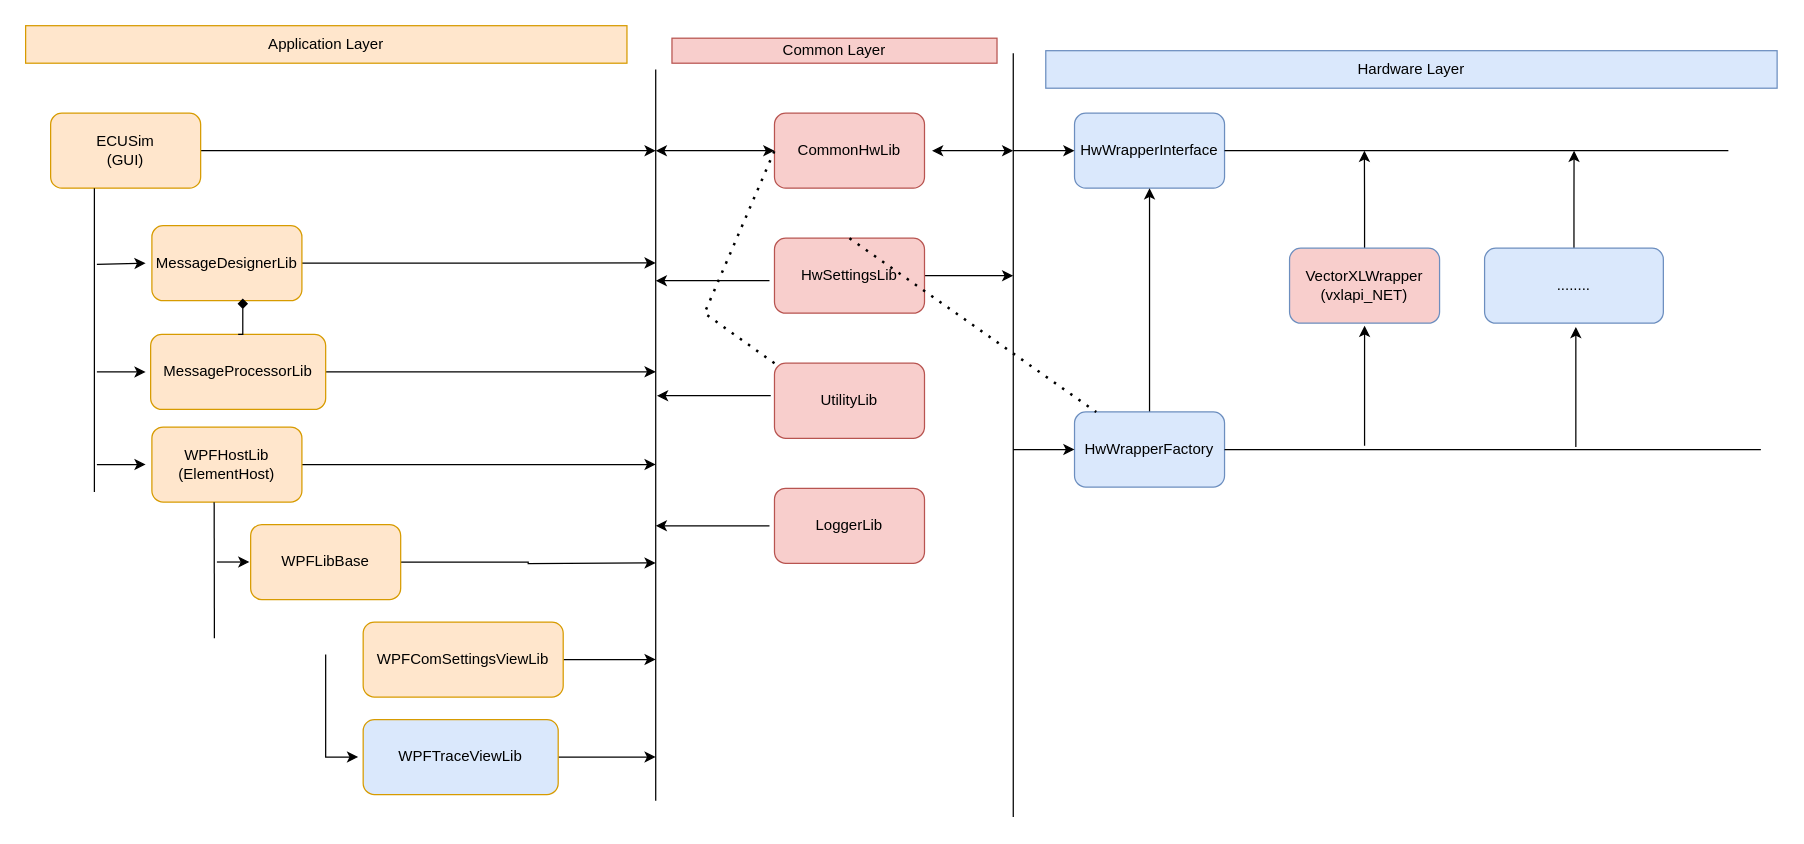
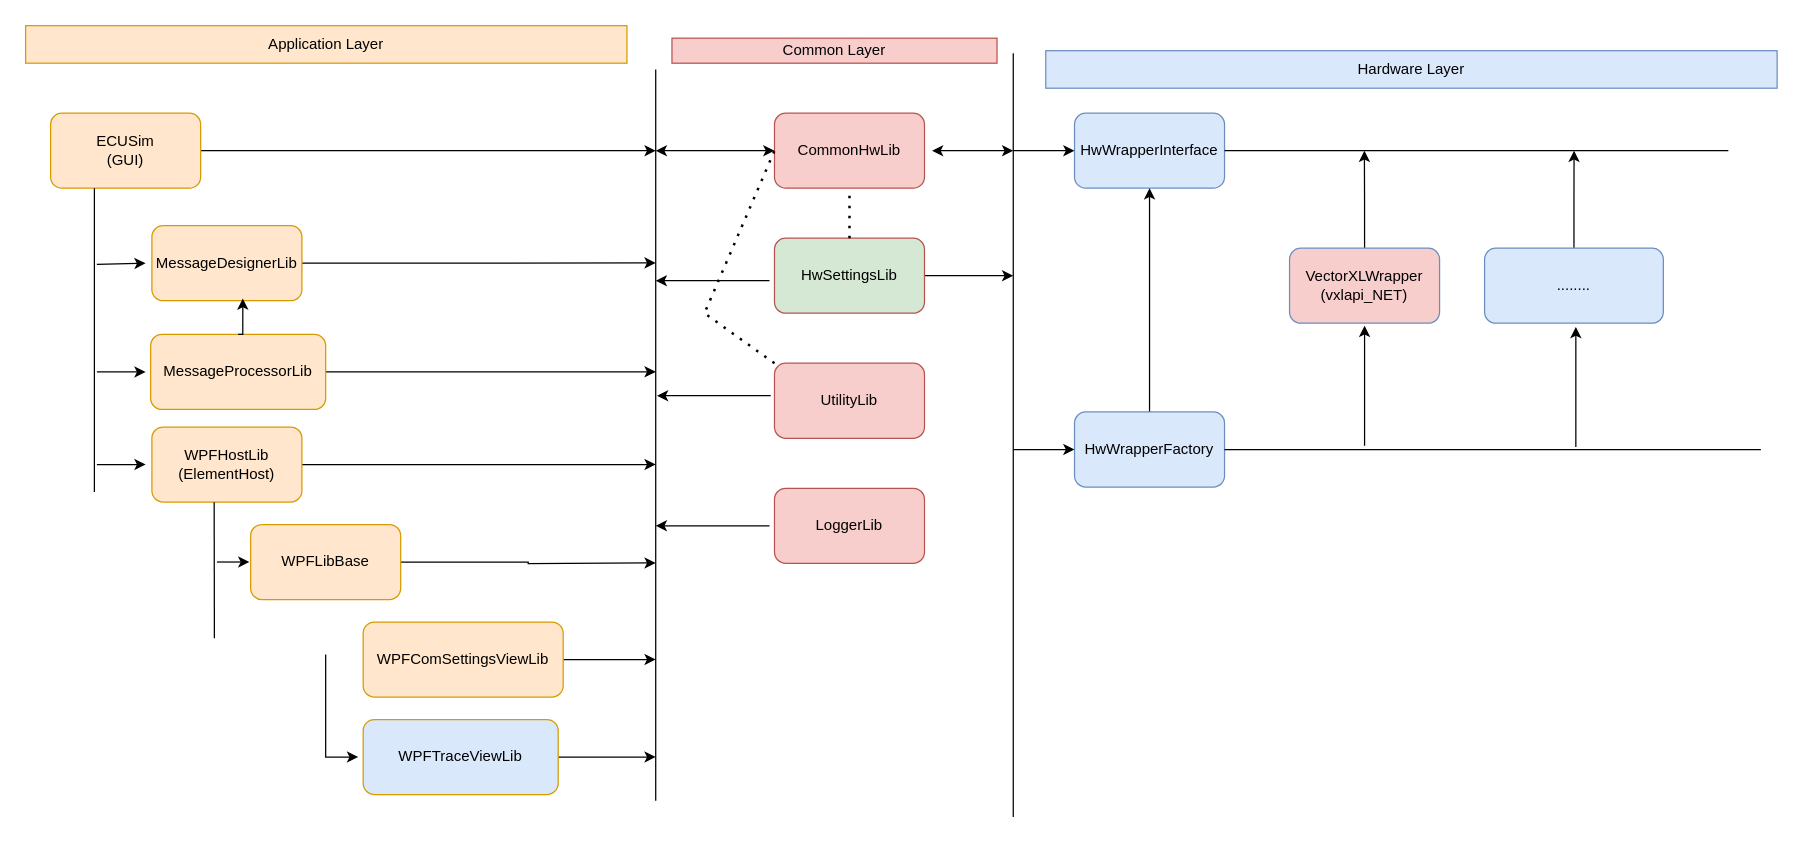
node "HwSettingsLib": fillcolor #f8cecc -> #d5e8d4
edge "HwSettingsLib" -- "HwWrapperFactory": now "HwSettingsLib" -- "CommonHwLib"
edge "MessageProcessorLib" -> "MessageDesignerLib": arrowhead diamond -> classic
